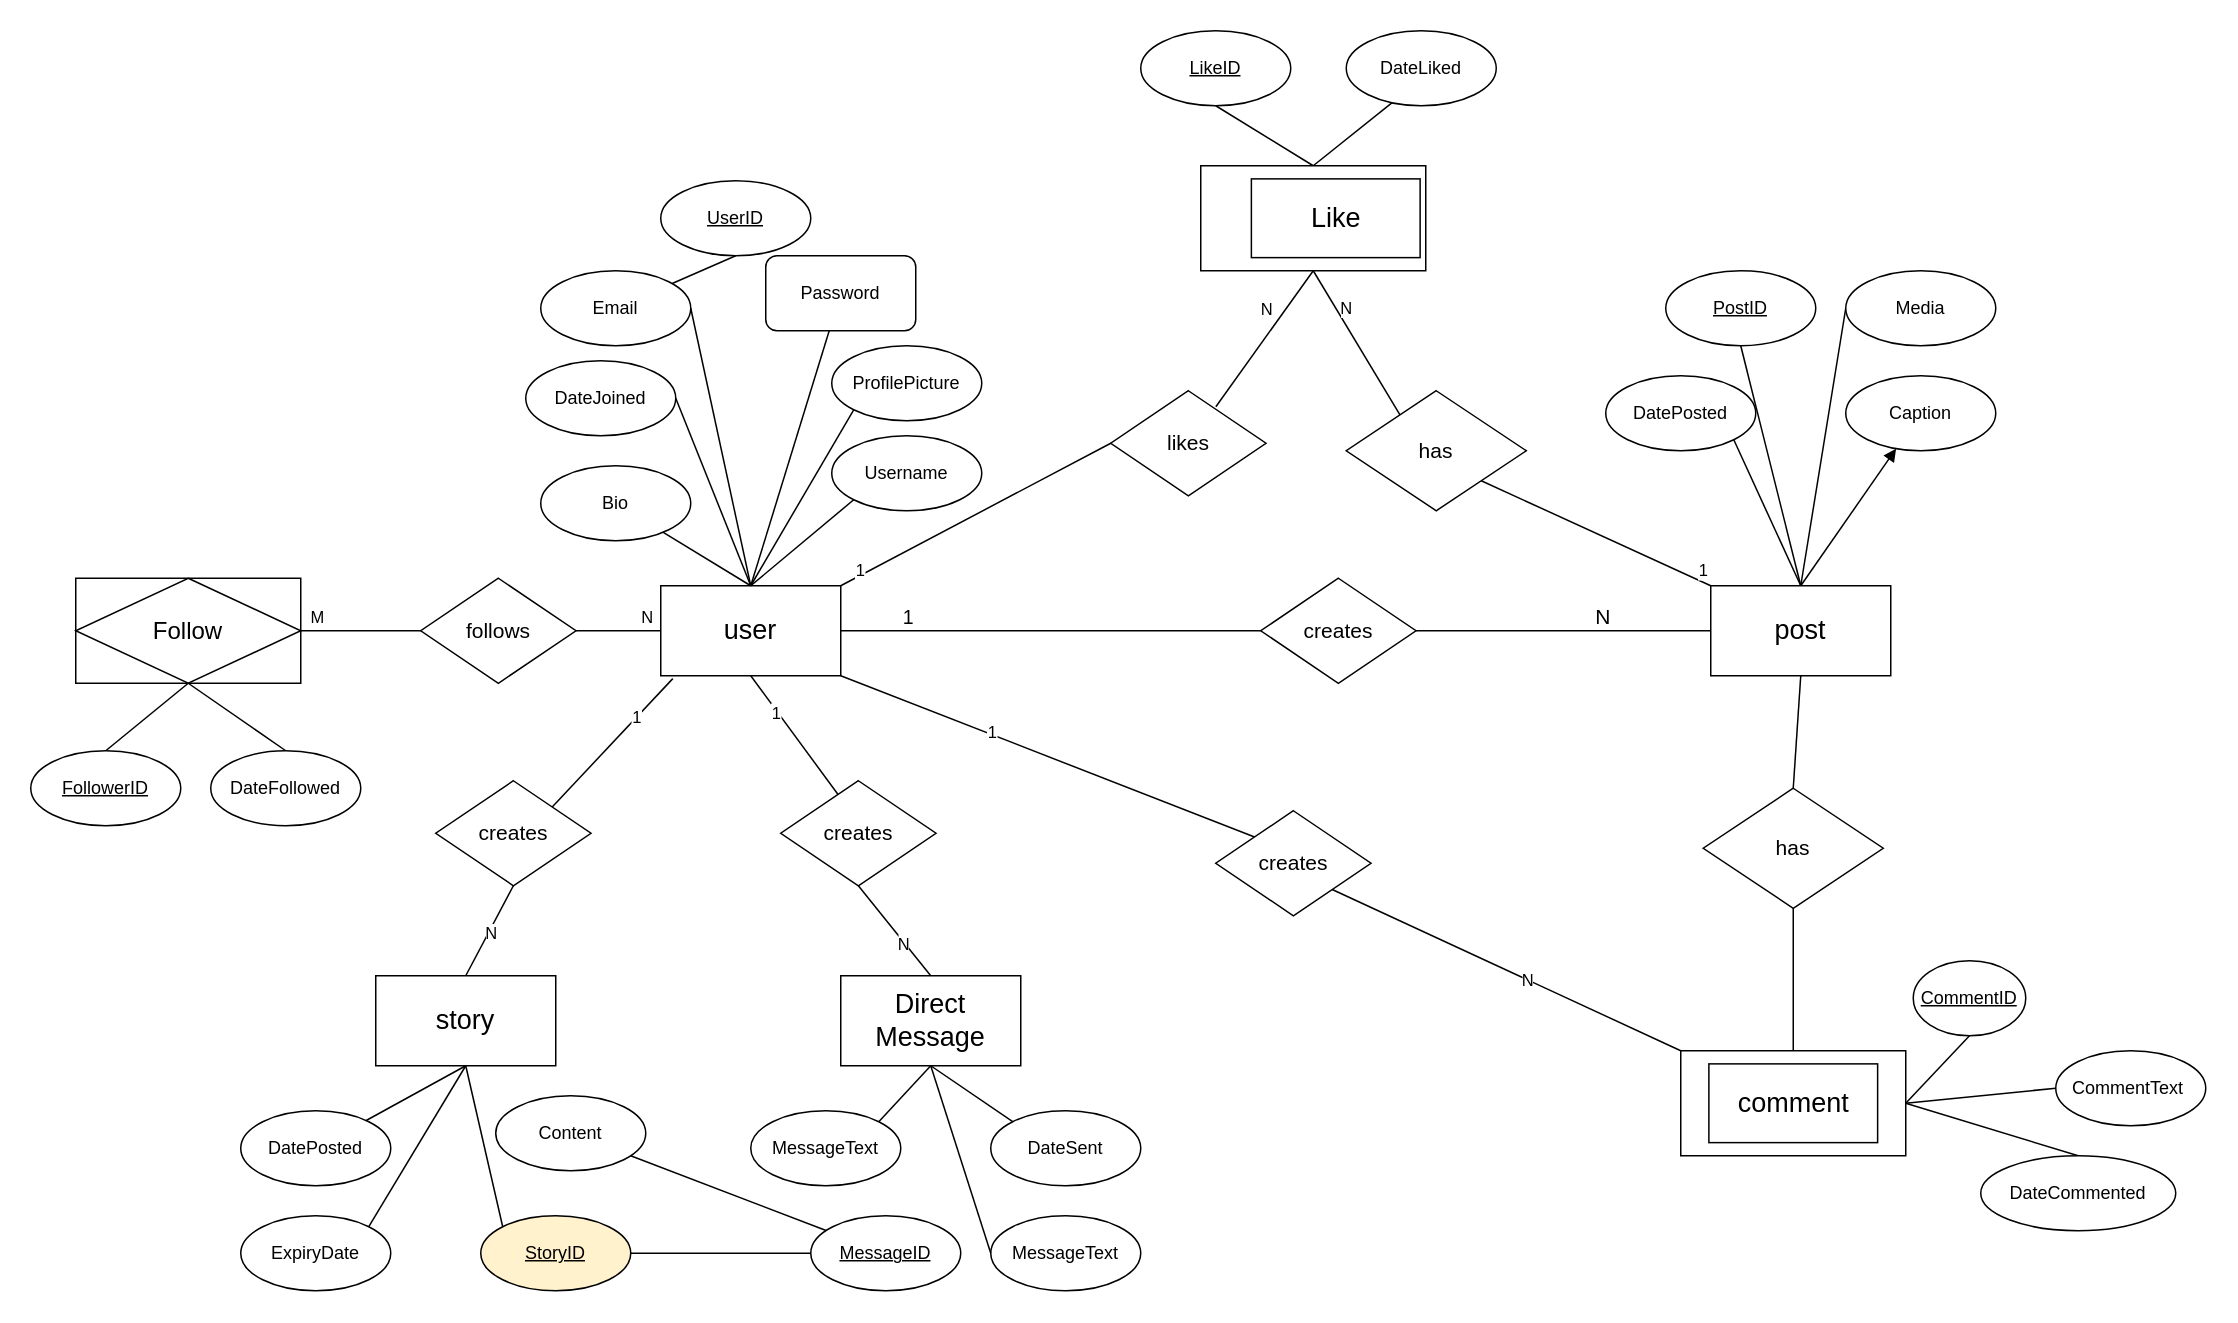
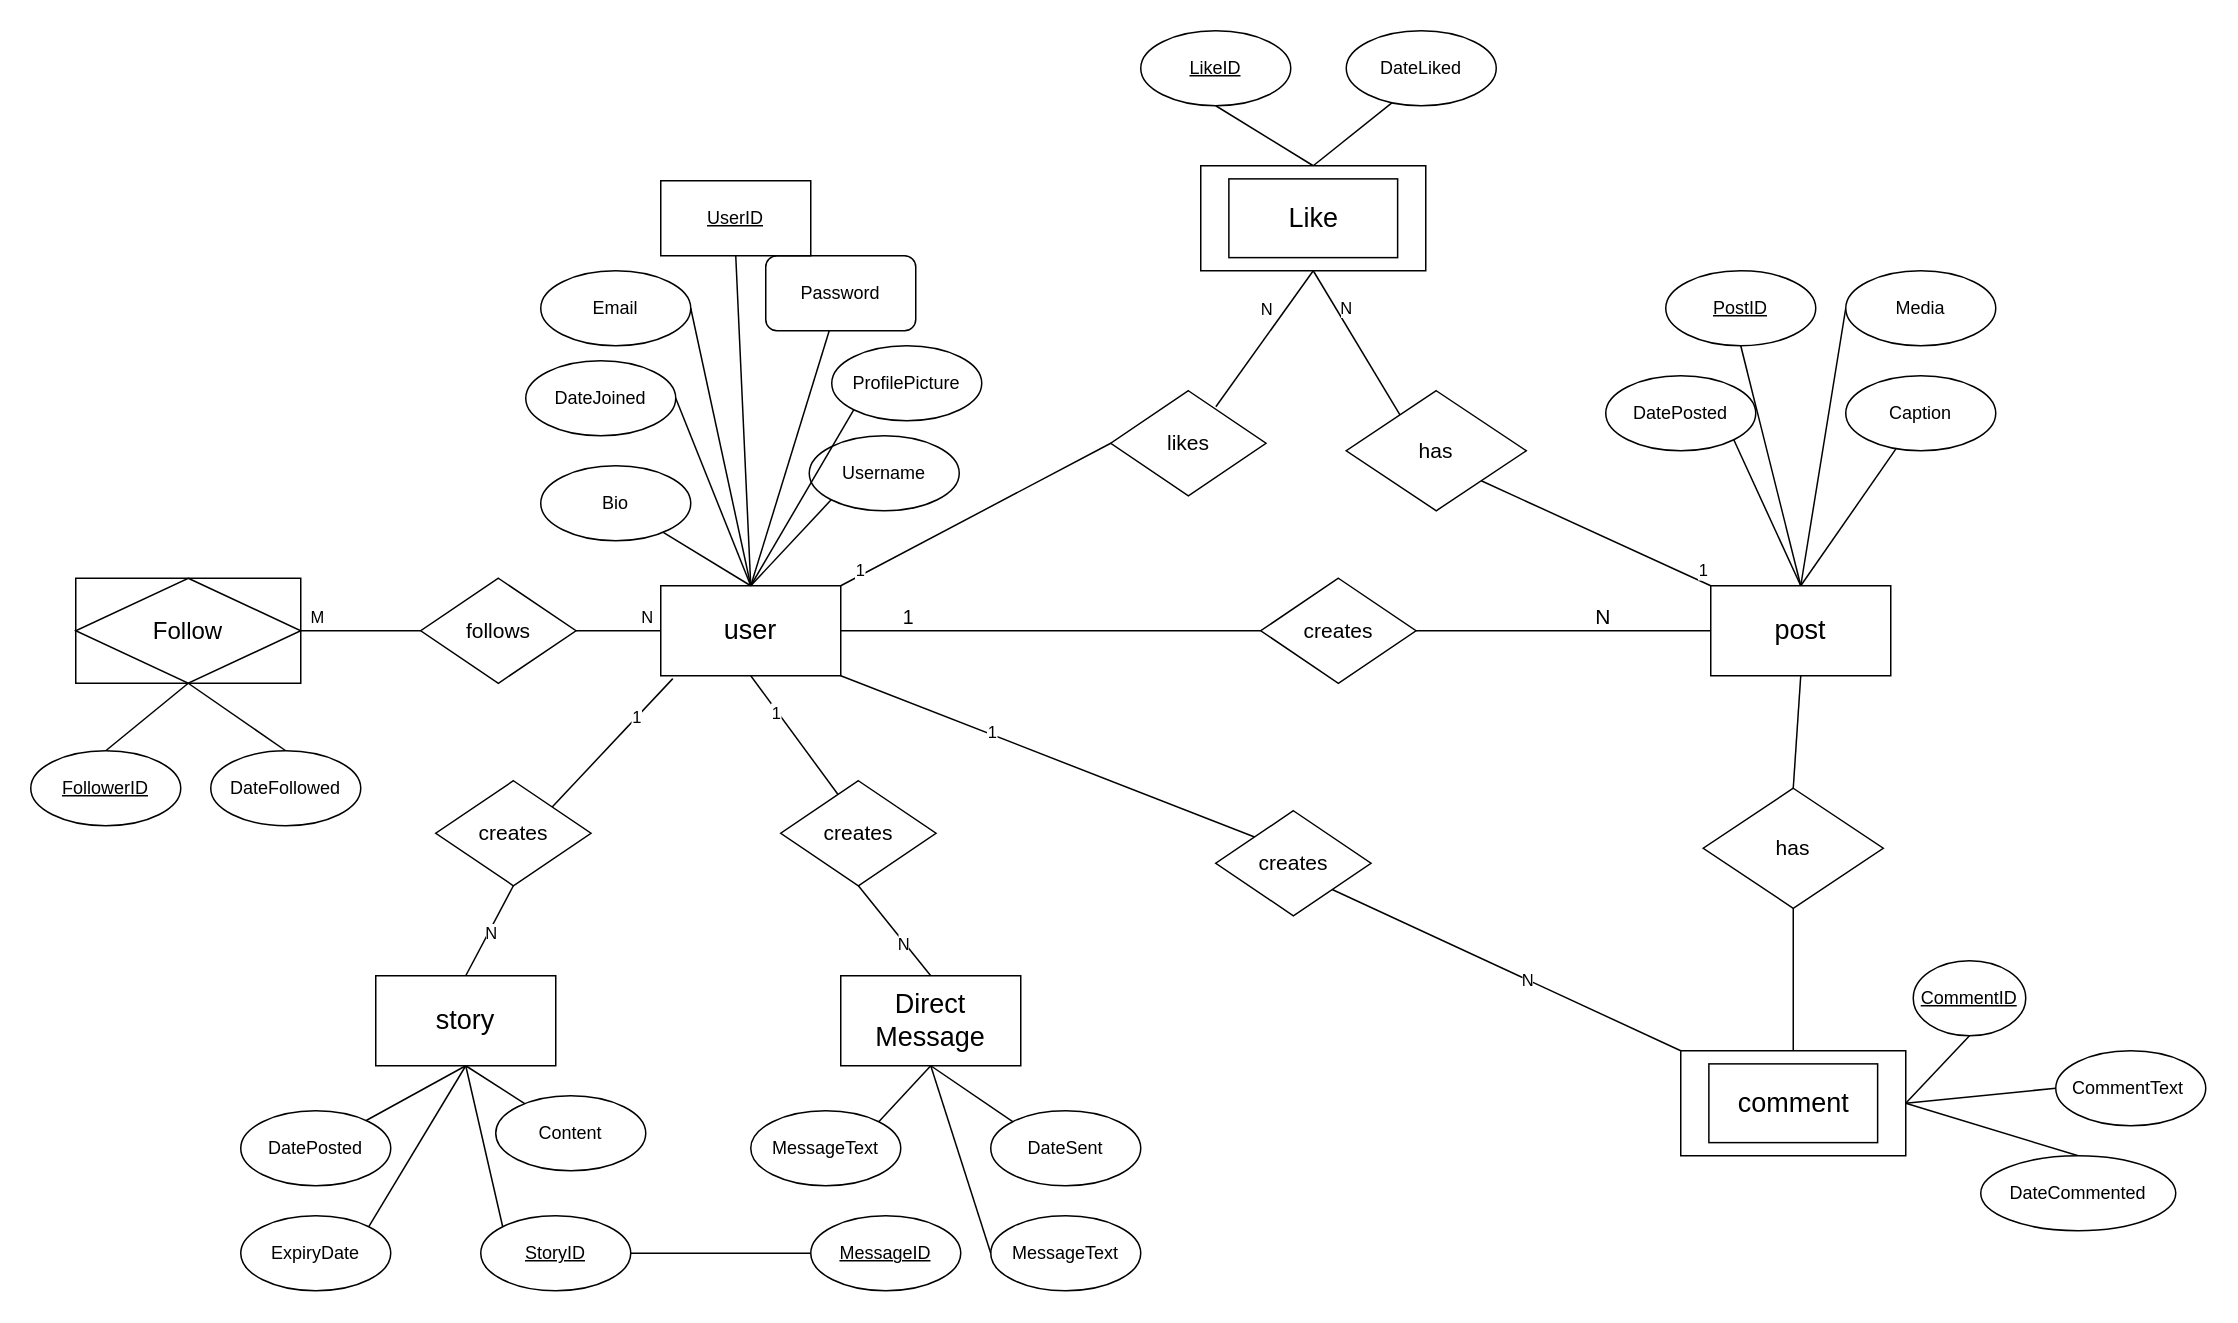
node "UserID": shape ellipse -> rectangle
node "Like": moved (1336, 218) -> (1313, 218)
edge "UserID" -- "Email": now "UserID" -- "user"
edge "post" -> "Caption": arrowhead block -> none
node "Username": moved (907, 473) -> (884, 473)
edge "Content" -- "MessageID": now "Content" -- "story"
node "StoryID": fillcolor #fff2cc -> #ffffff
